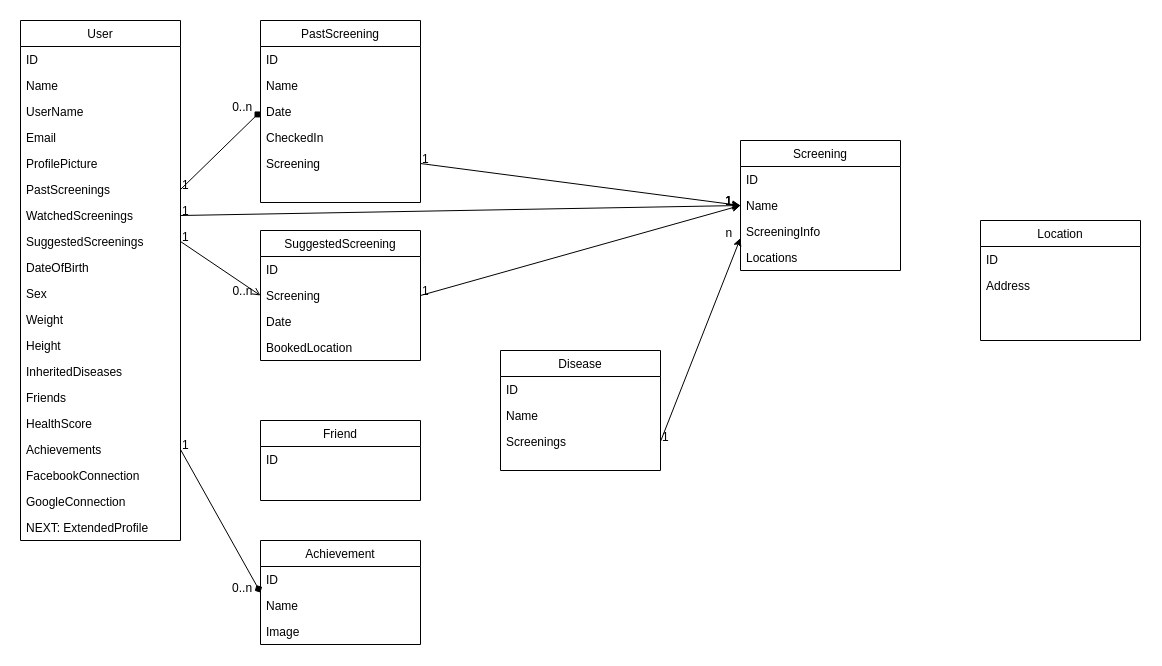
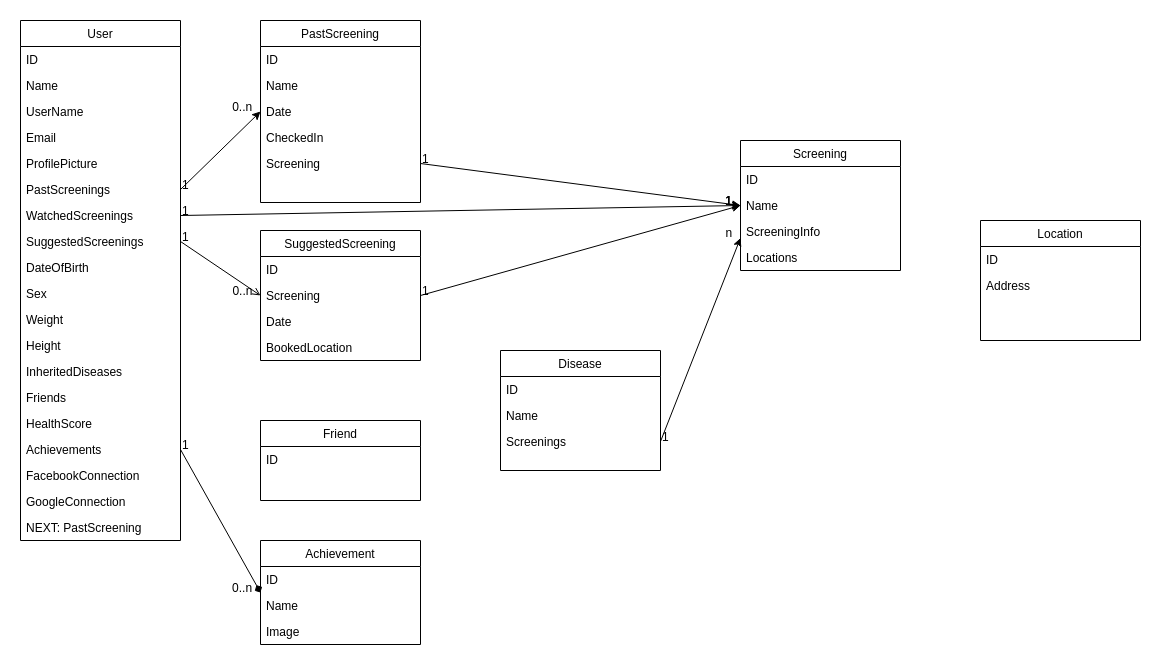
edge "PastScreenings" -> "PastScreening": arrowhead diamond -> classic
node "NEXT: ExtendedProfile": label "NEXT: ExtendedProfile" -> "NEXT: PastScreening"
